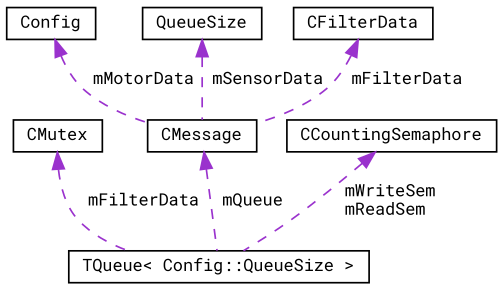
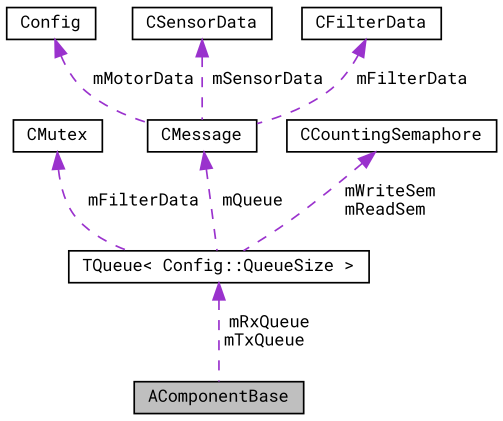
node "QueueSize": label "QueueSize" -> "CSensorData"
node "AComponentBase": added
